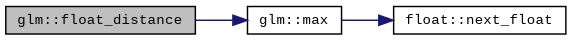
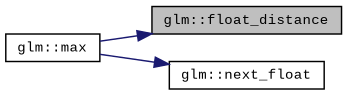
edge "glm::float_distance" -> "glm::max": reversed
node "float::next_float": label "float::next_float" -> "glm::next_float"
